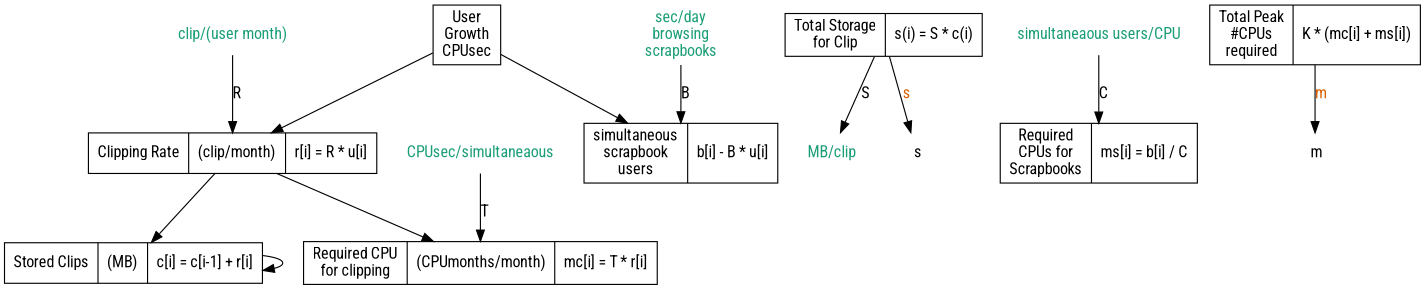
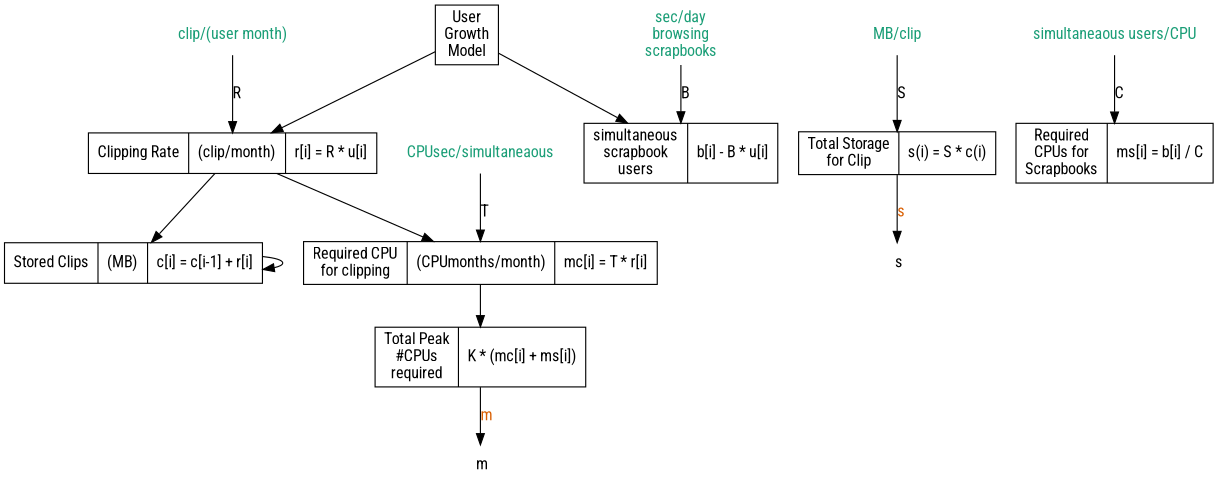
node "User Growth CPUsec": label "User Growth CPUsec" -> "User Growth Model"
edge "Total Storage" -> "MB/clip": reversed
edge "Required CPU" -> "Total Peak": added
